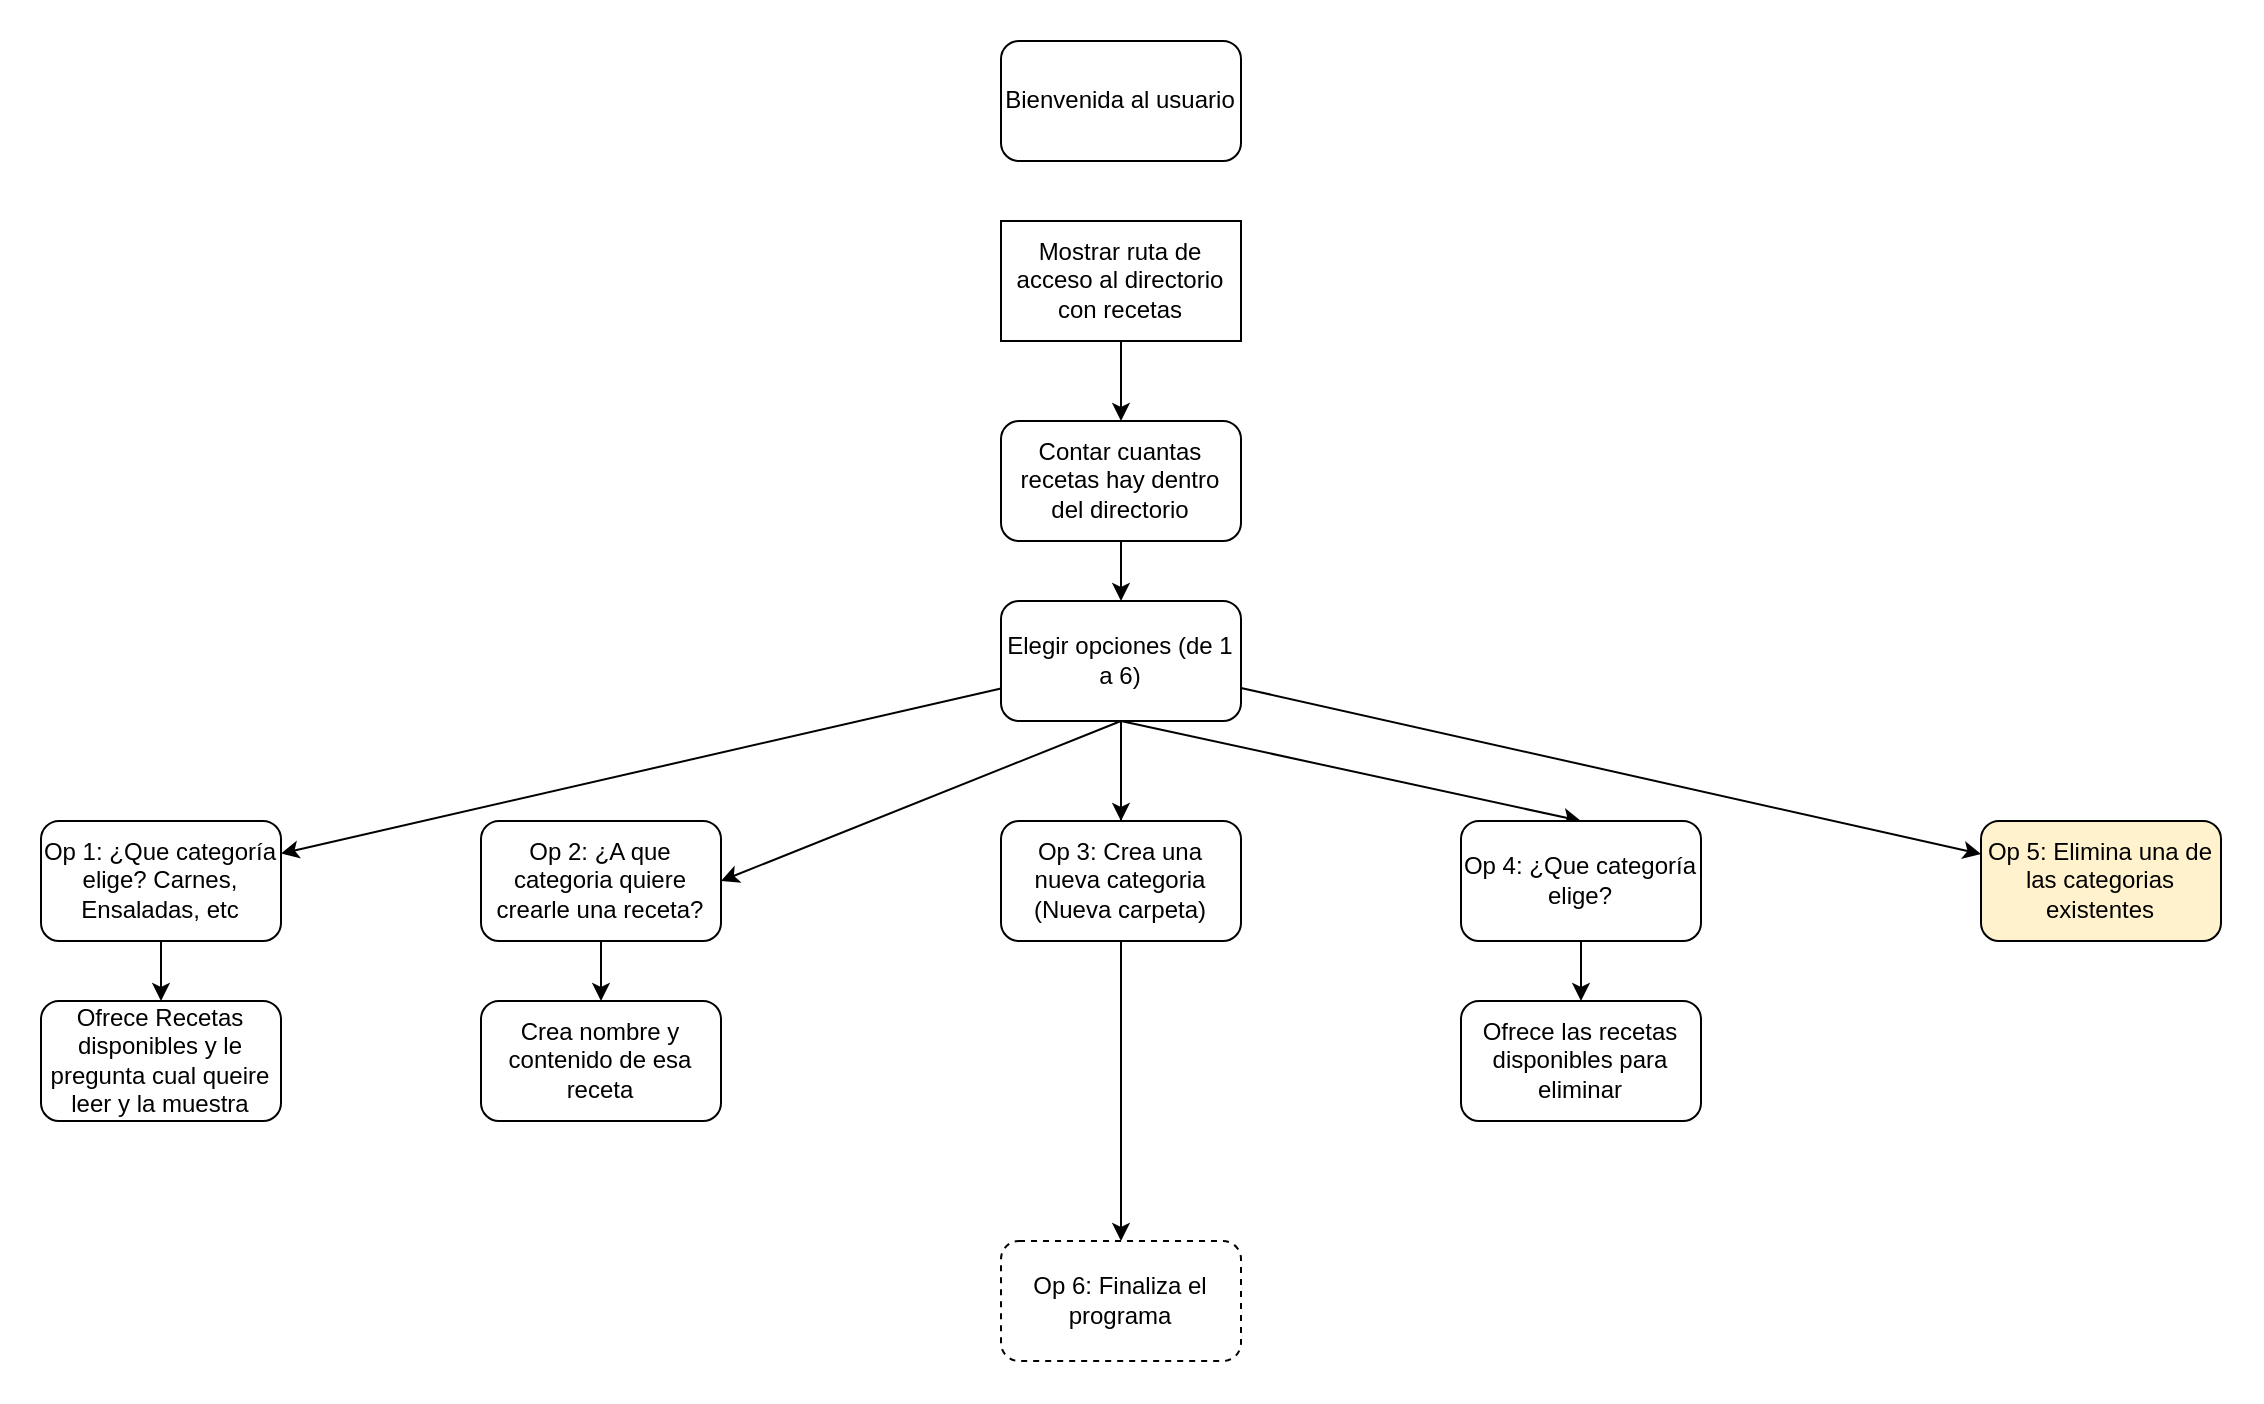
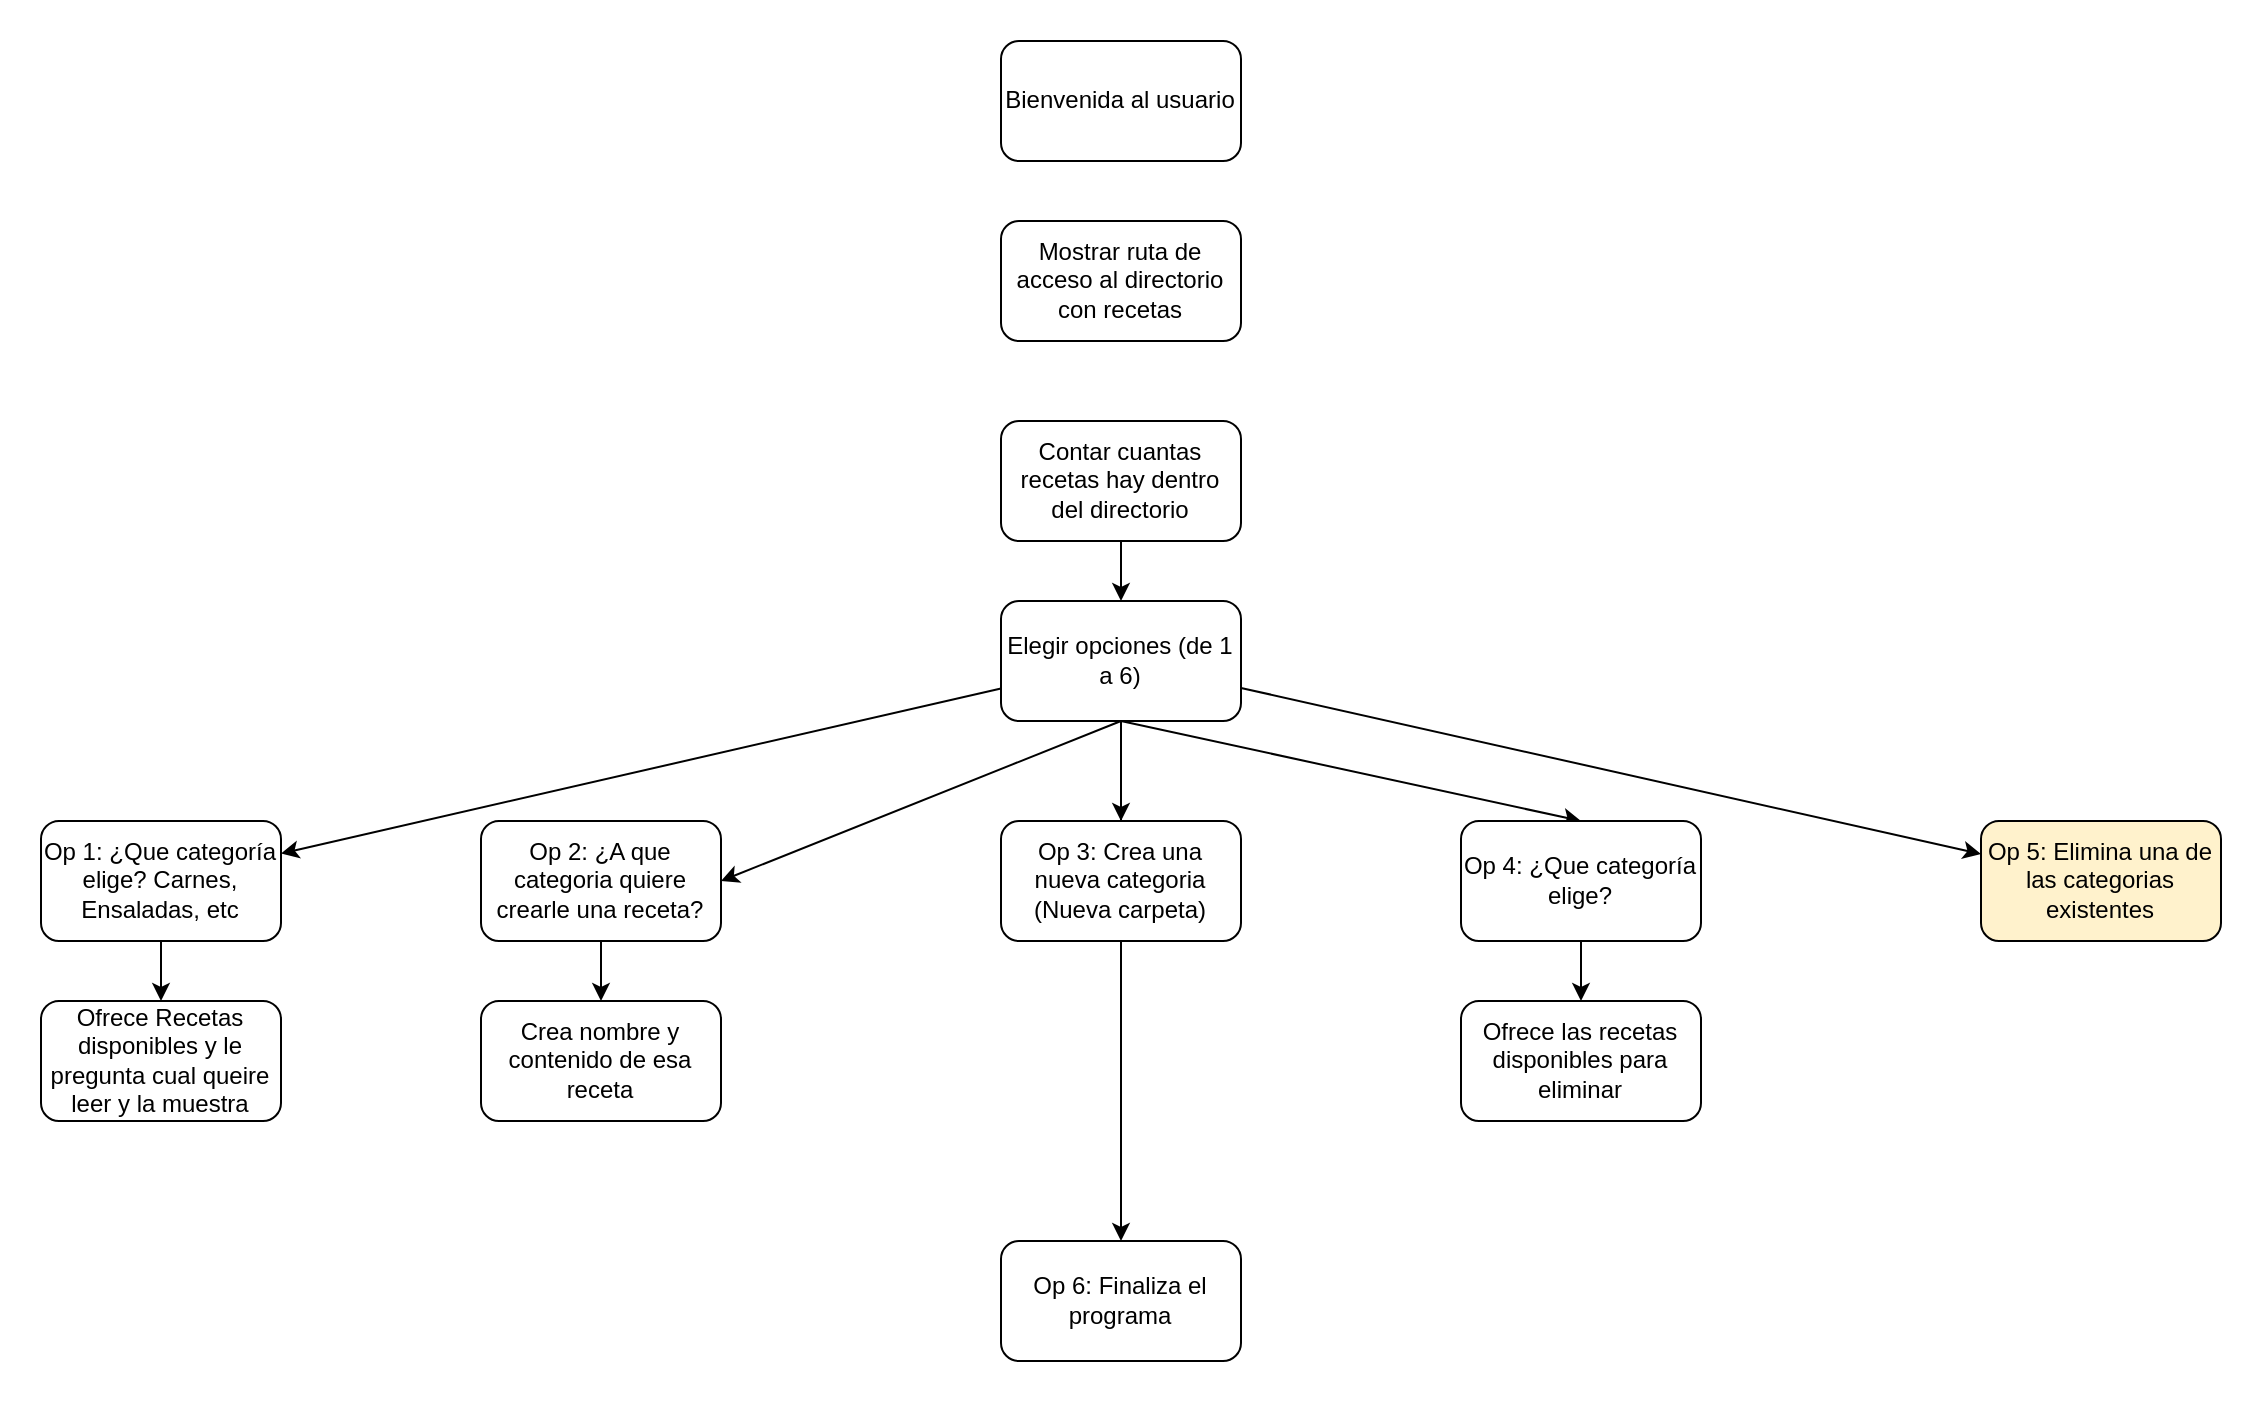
node "Mostrar ruta de acceso al directorio con recetas": shape rectangle -> rounded rectangle
edge "Mostrar ruta de acceso al directorio con recetas" -> "Contar cuantas recetas hay dentro del directorio": removed
node "Op 6: Finaliza el programa": style dashed -> solid
